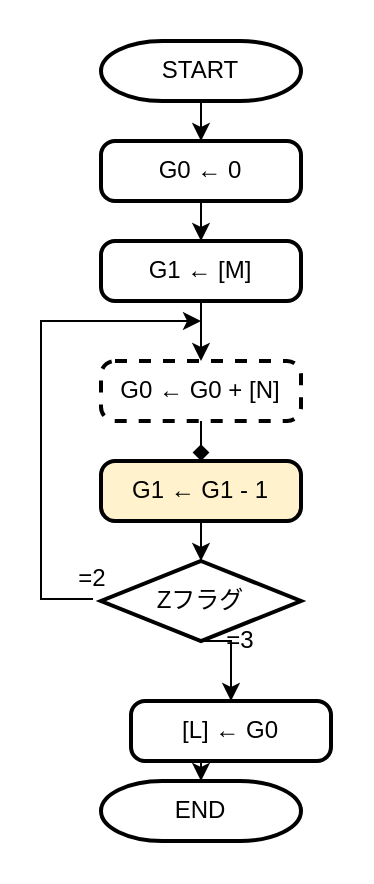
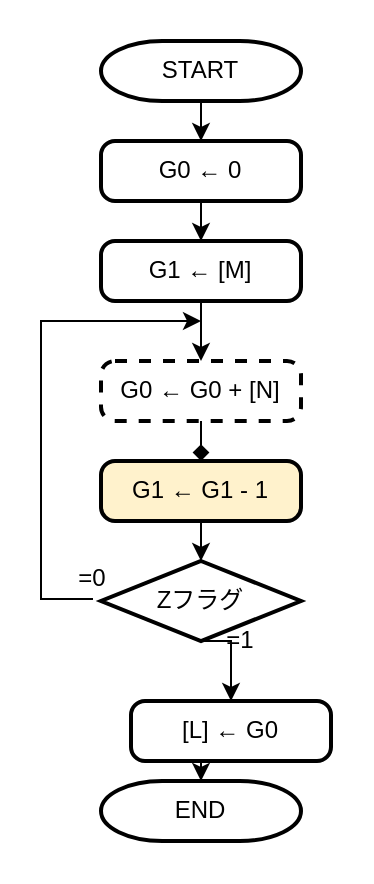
node "=2": label "=2" -> "=0"
node "=3": label "=3" -> "=1"
